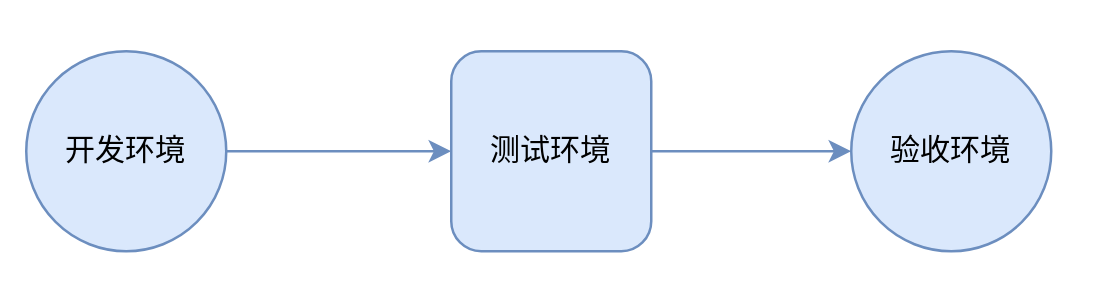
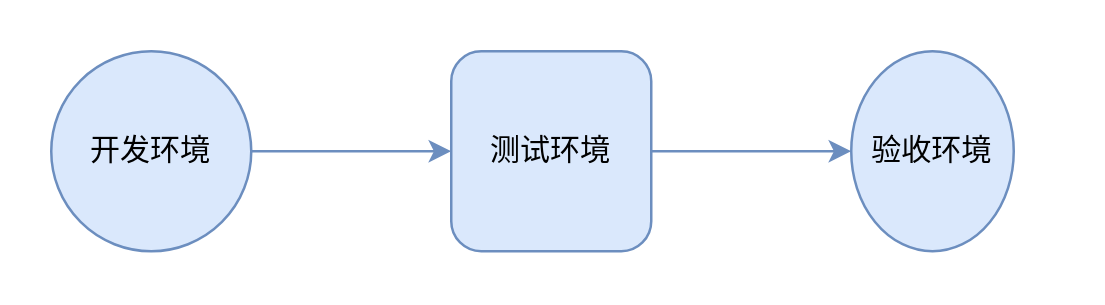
node "开发环境": moved (126, 151) -> (151, 151)
node "验收环境": size 200x200 -> 163x200
